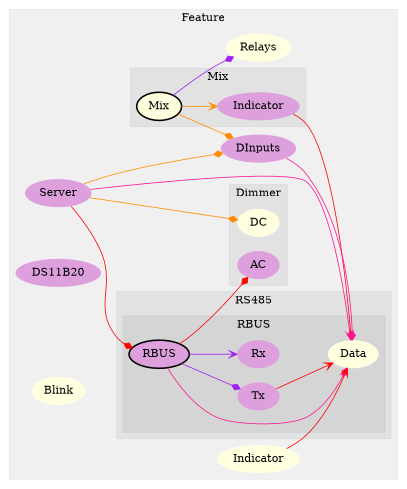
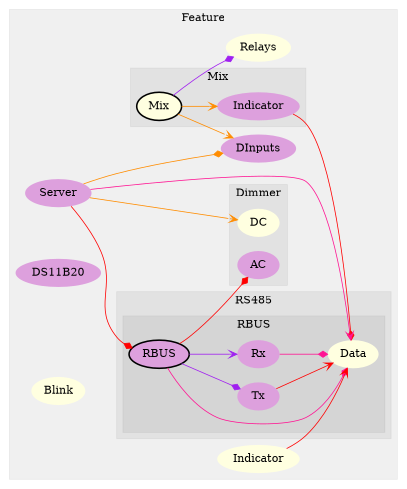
edge "Mix" -> "DInputs": arrowhead diamond -> vee
edge "Server" -> "DC": arrowhead diamond -> vee
edge "DInputs" -> "Data": now "Rx" -> "Data"
